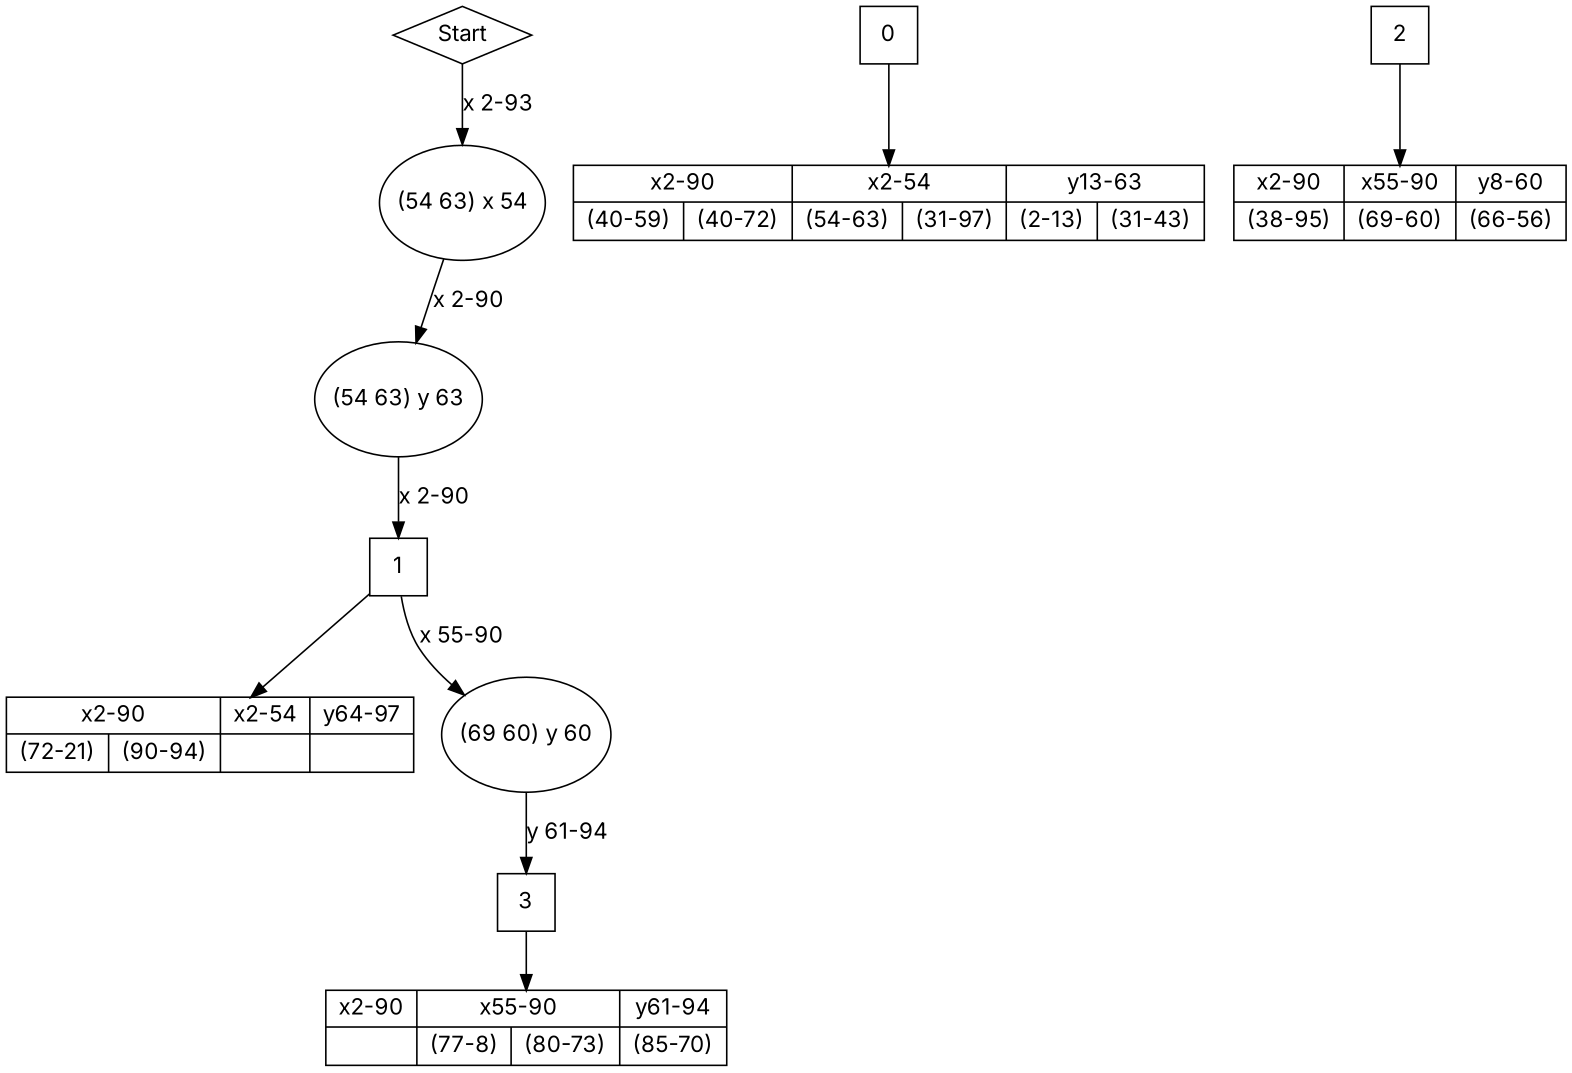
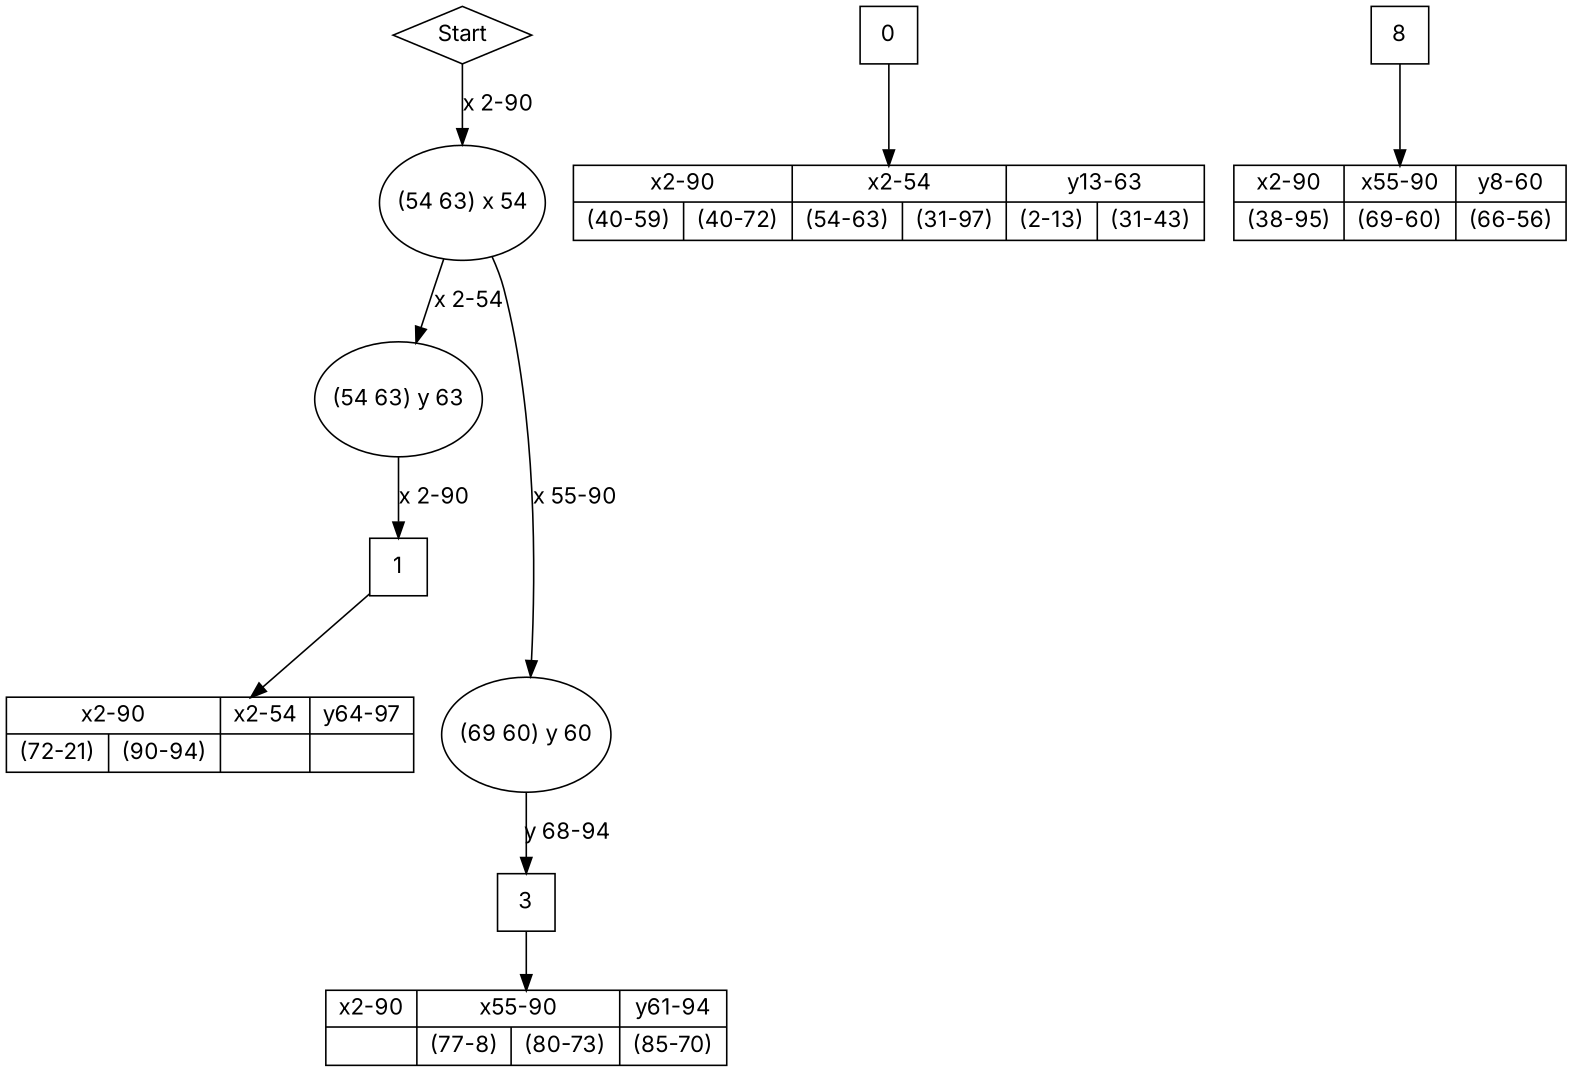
node "2": label "2" -> "8"
edge "Start" -> "(54 63) x 54": label "x 2-93" -> "x 2-90"
edge "(54 63) x 54" -> "(54 63) y 63": label "x 2-90" -> "x 2-54"
edge "1" -> "(69 60) y 60": now "(54 63) x 54" -> "(69 60) y 60"
edge "(69 60) y 60" -> "3": label "y 61-94" -> "y 68-94"
